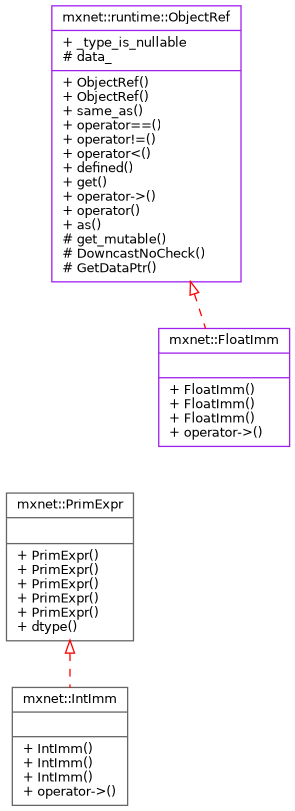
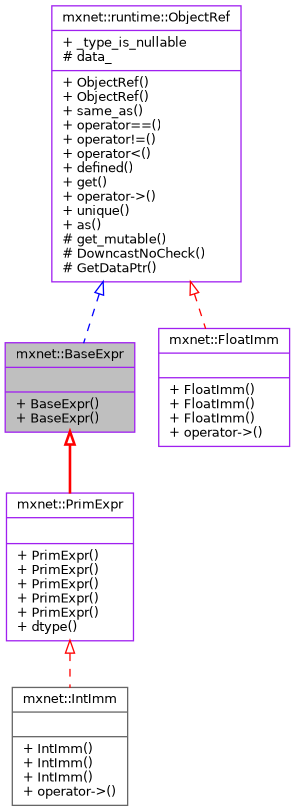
node "mxnet::runtime::ObjectRef": text "+ operator()" -> "+ unique()"
node "mxnet::BaseExpr": added
node "mxnet::PrimExpr": color gray40 -> purple
